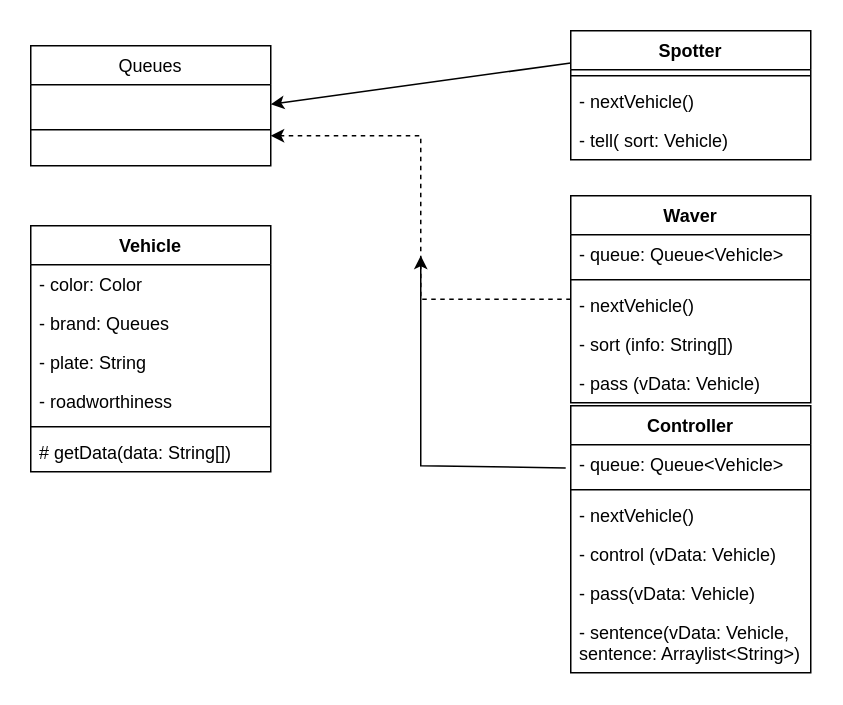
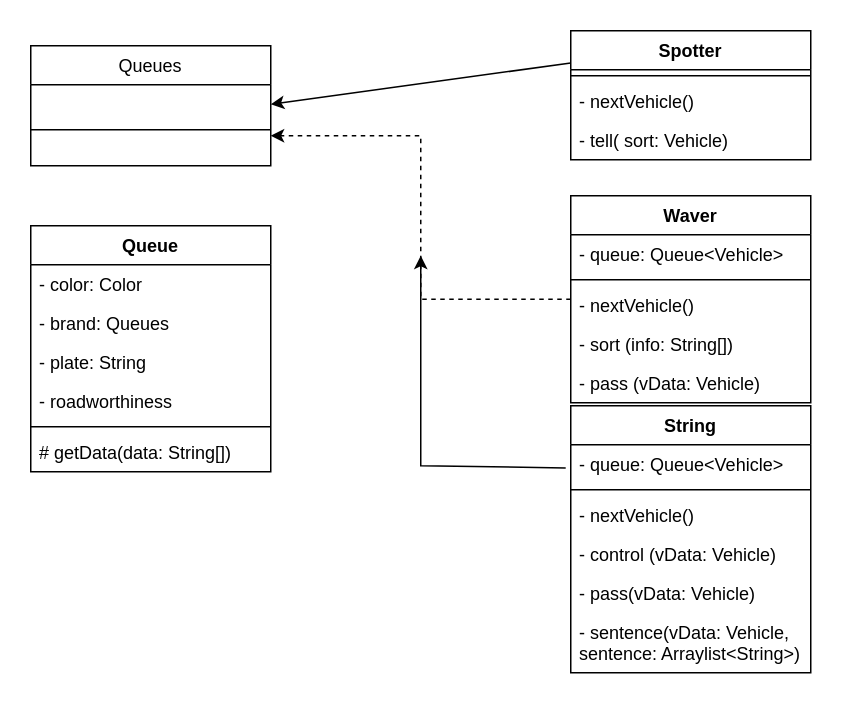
node "Vehicle": label "Vehicle" -> "Queue"
node "Controller": label "Controller" -> "String"
